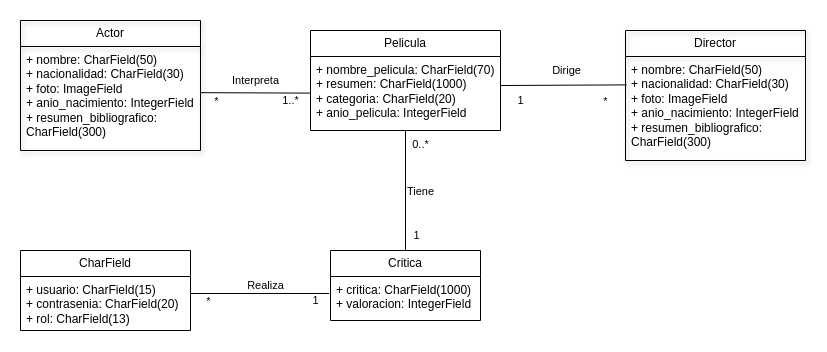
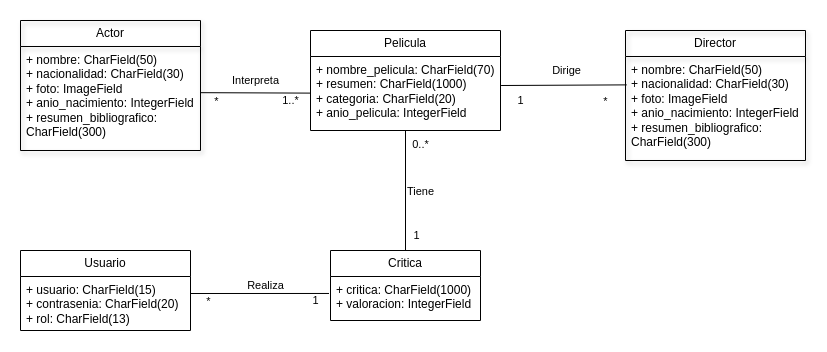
node "CharField": label "CharField" -> "Usuario"
